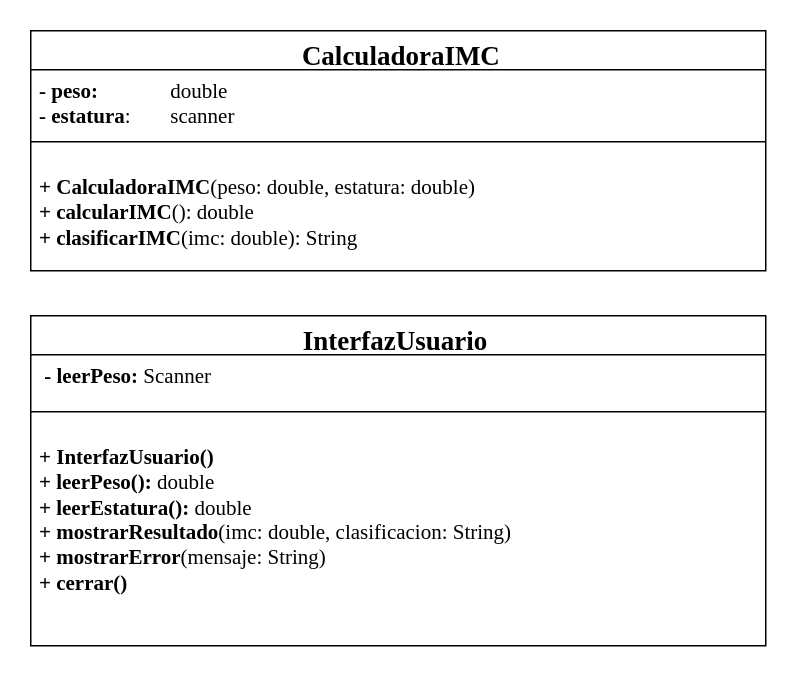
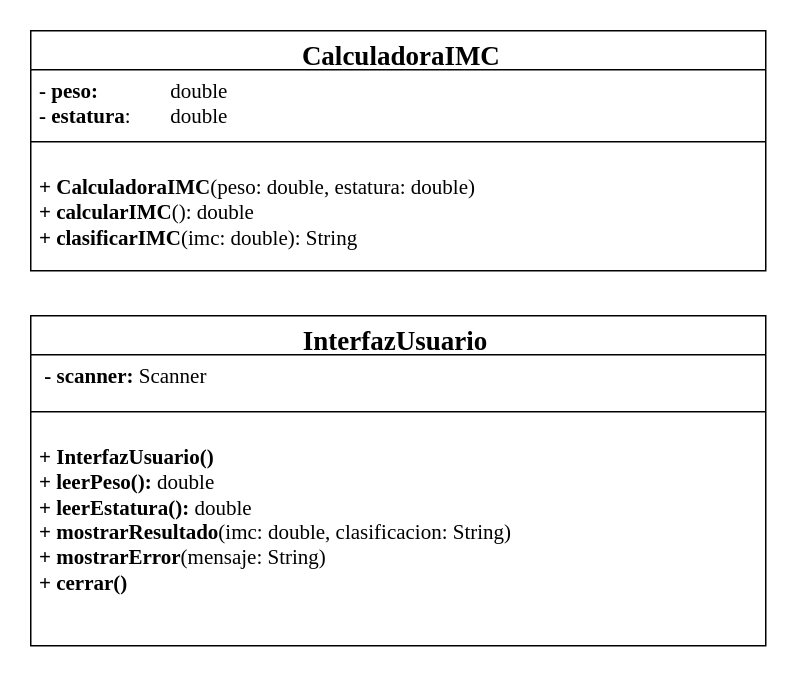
node "- peso: double - estatura: scanner": label "- peso: double - estatura: scanner" -> "- peso: double - estatura: double"
node "- leerPeso: Scanner": label "- leerPeso: Scanner" -> "- scanner: Scanner"
